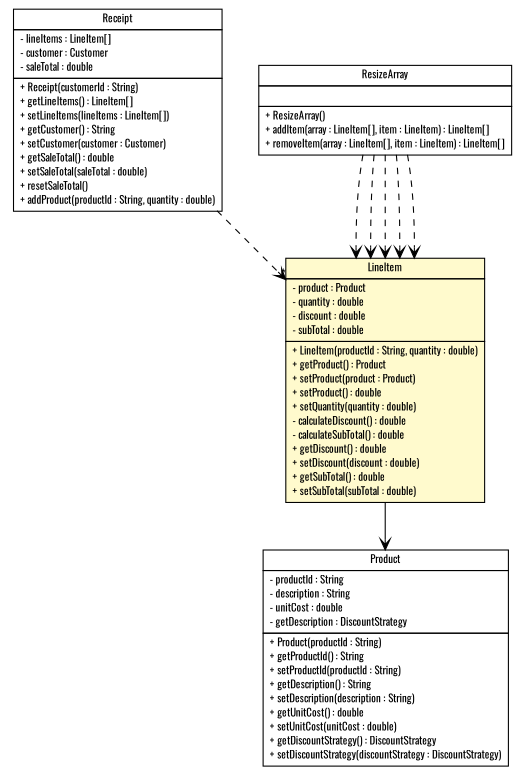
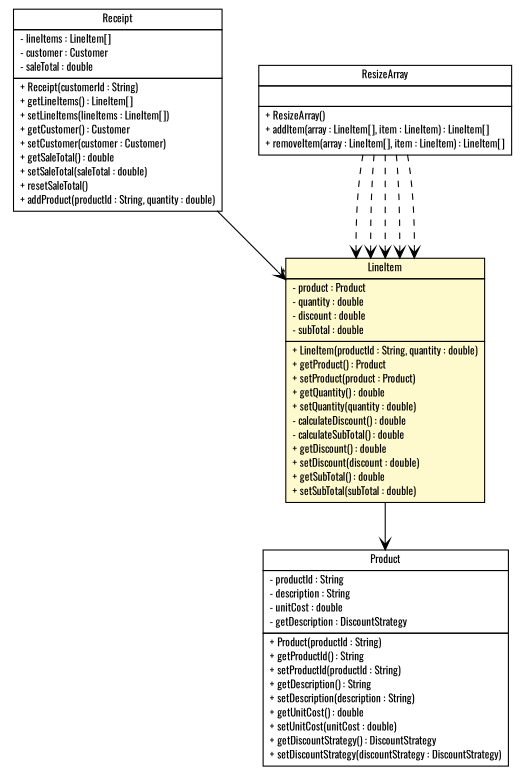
node "Receipt": text "+ getCustomer() : String" -> "+ getCustomer() : Customer"
edge "Receipt" -> "LineItem": style dashed -> solid
node "LineItem": text "+ setProduct() : double" -> "+ getQuantity() : double"
